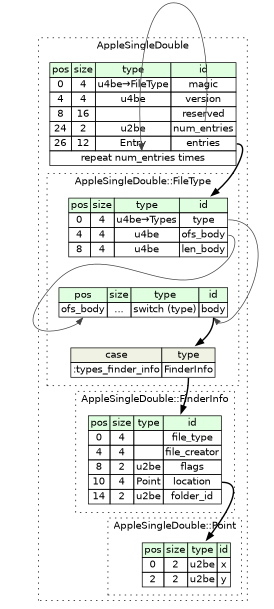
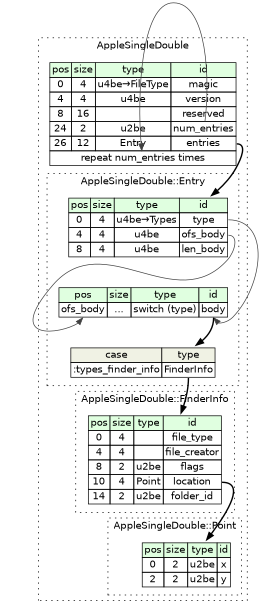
cluster "AppleSingleDouble::FileType": label "AppleSingleDouble::FileType" -> "AppleSingleDouble::Entry"
